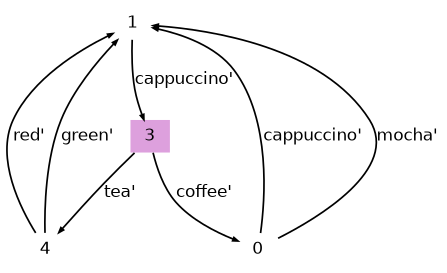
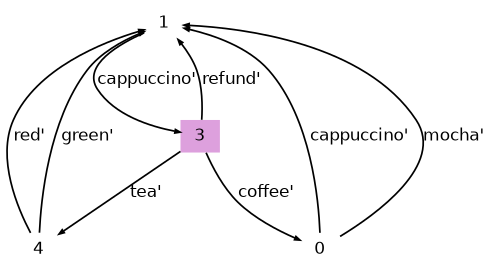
edge "3" -> "1": added, label "refund'"
